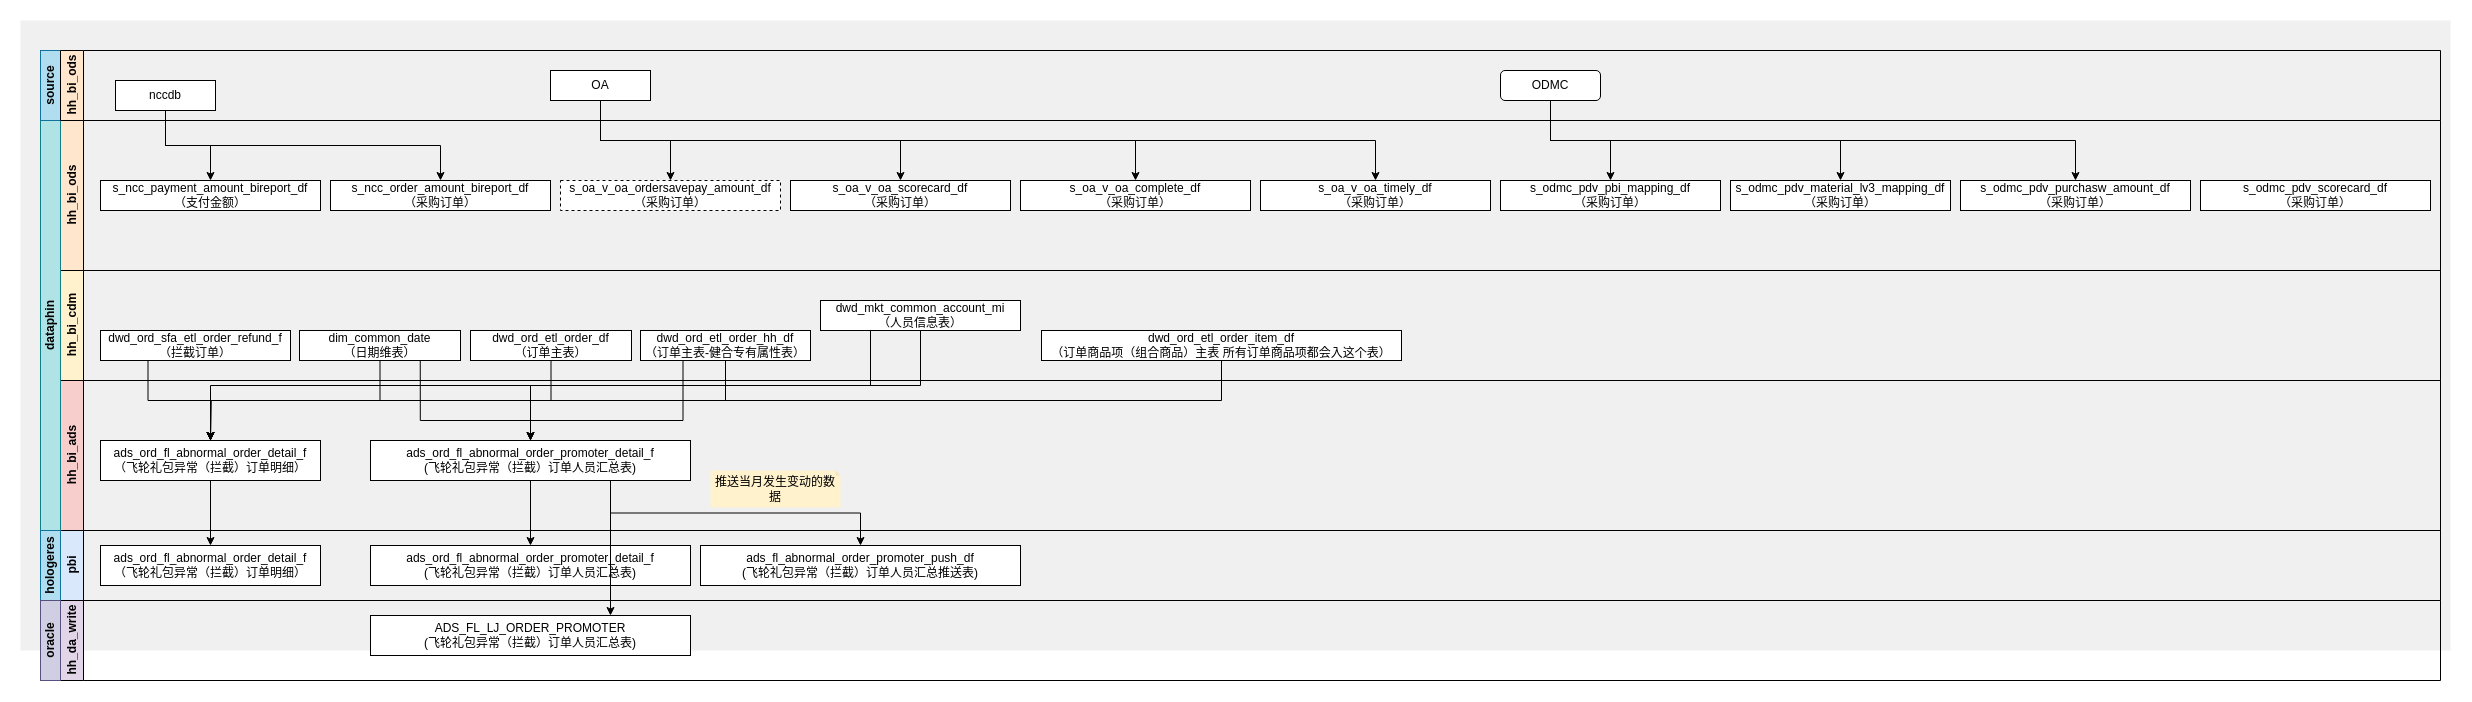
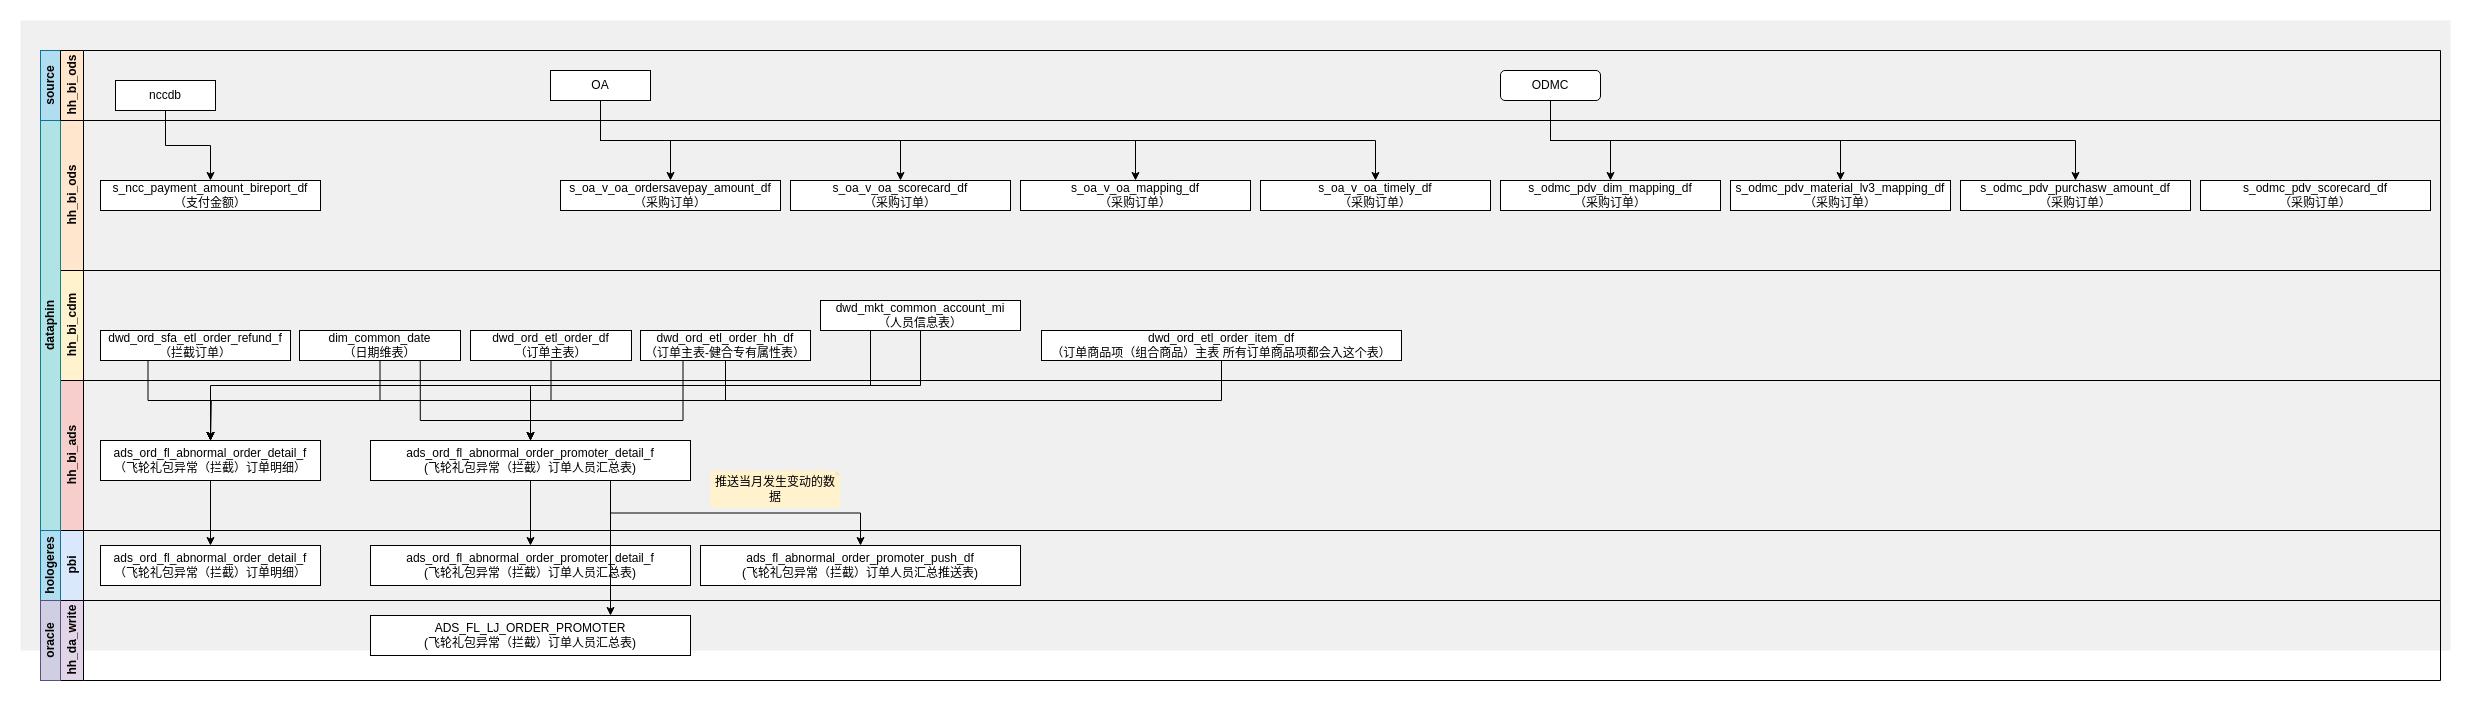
edge "nccdb" -> "s_ncc_order_amount_bireport_df （采购订单）": removed
node "s_ncc_order_amount_bireport_df （采购订单）": removed
node "s_oa_v_oa_ordersavepay_amount_df（采购订单）": style dashed -> solid
node "s_oa_v_oa_complete_df （采购订单）": label "s_oa_v_oa_complete_df （采购订单）" -> "s_oa_v_oa_mapping_df （采购订单）"
node "s_odmc_pdv_pbi_mapping_df （采购订单）": label "s_odmc_pdv_pbi_mapping_df （采购订单）" -> "s_odmc_pdv_dim_mapping_df （采购订单）"
